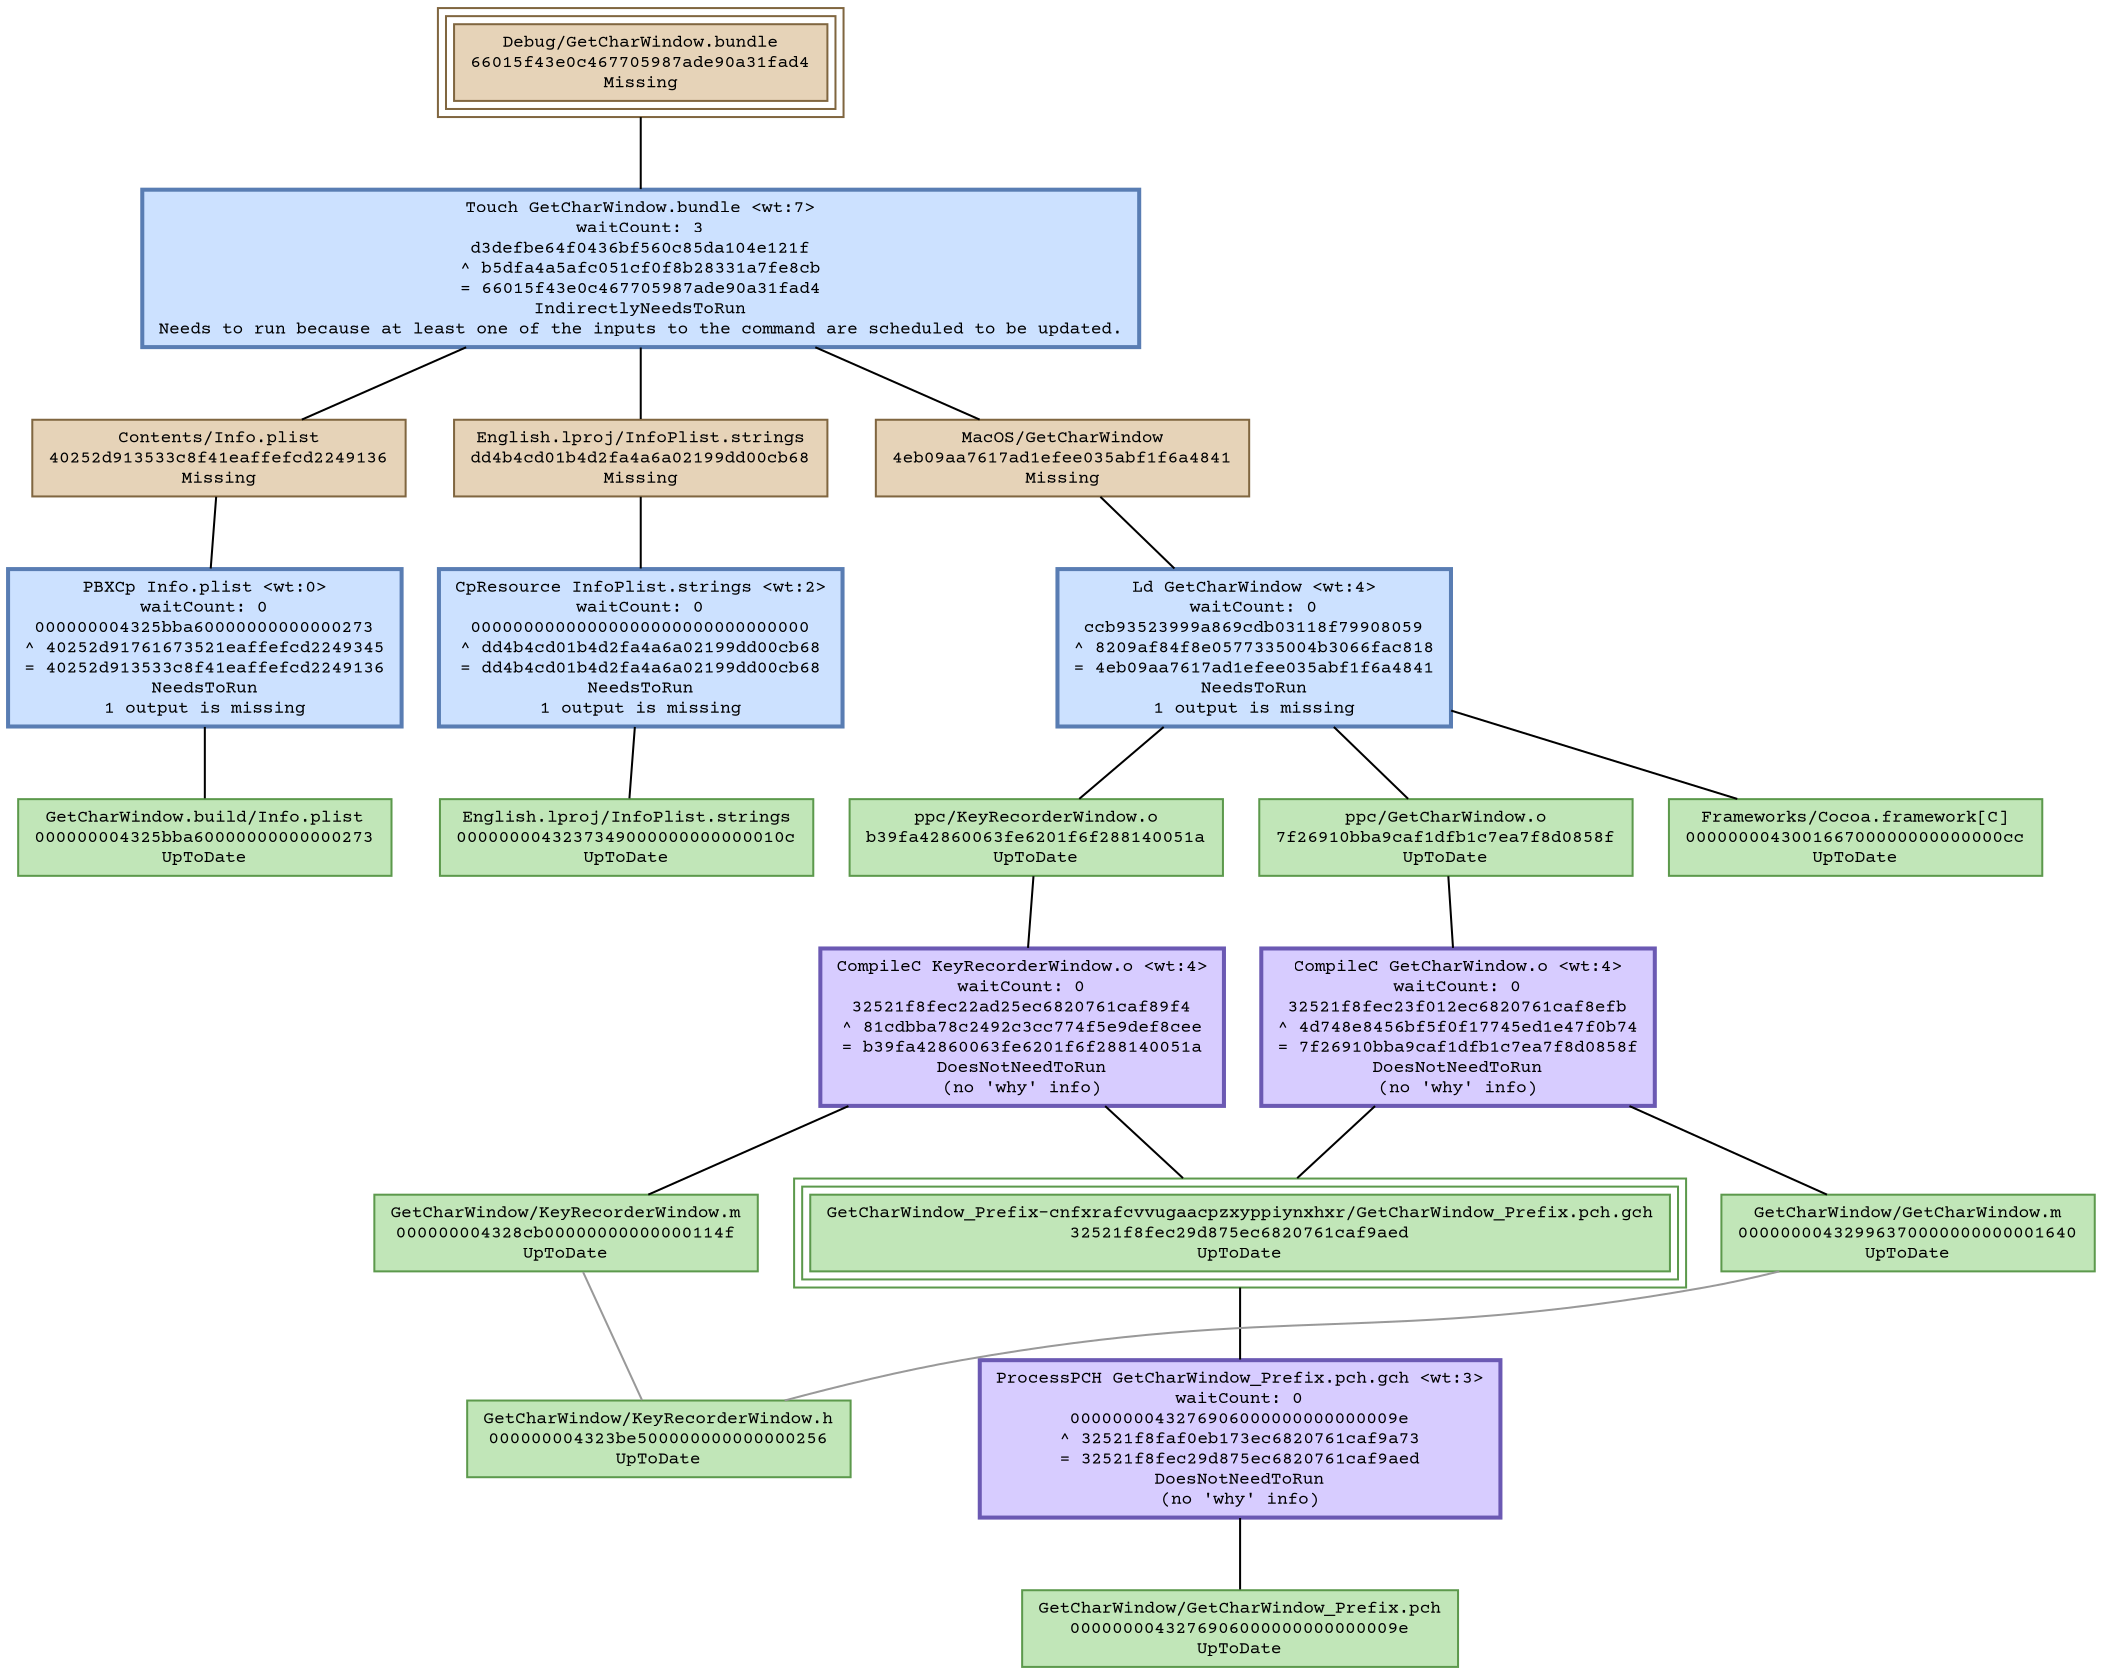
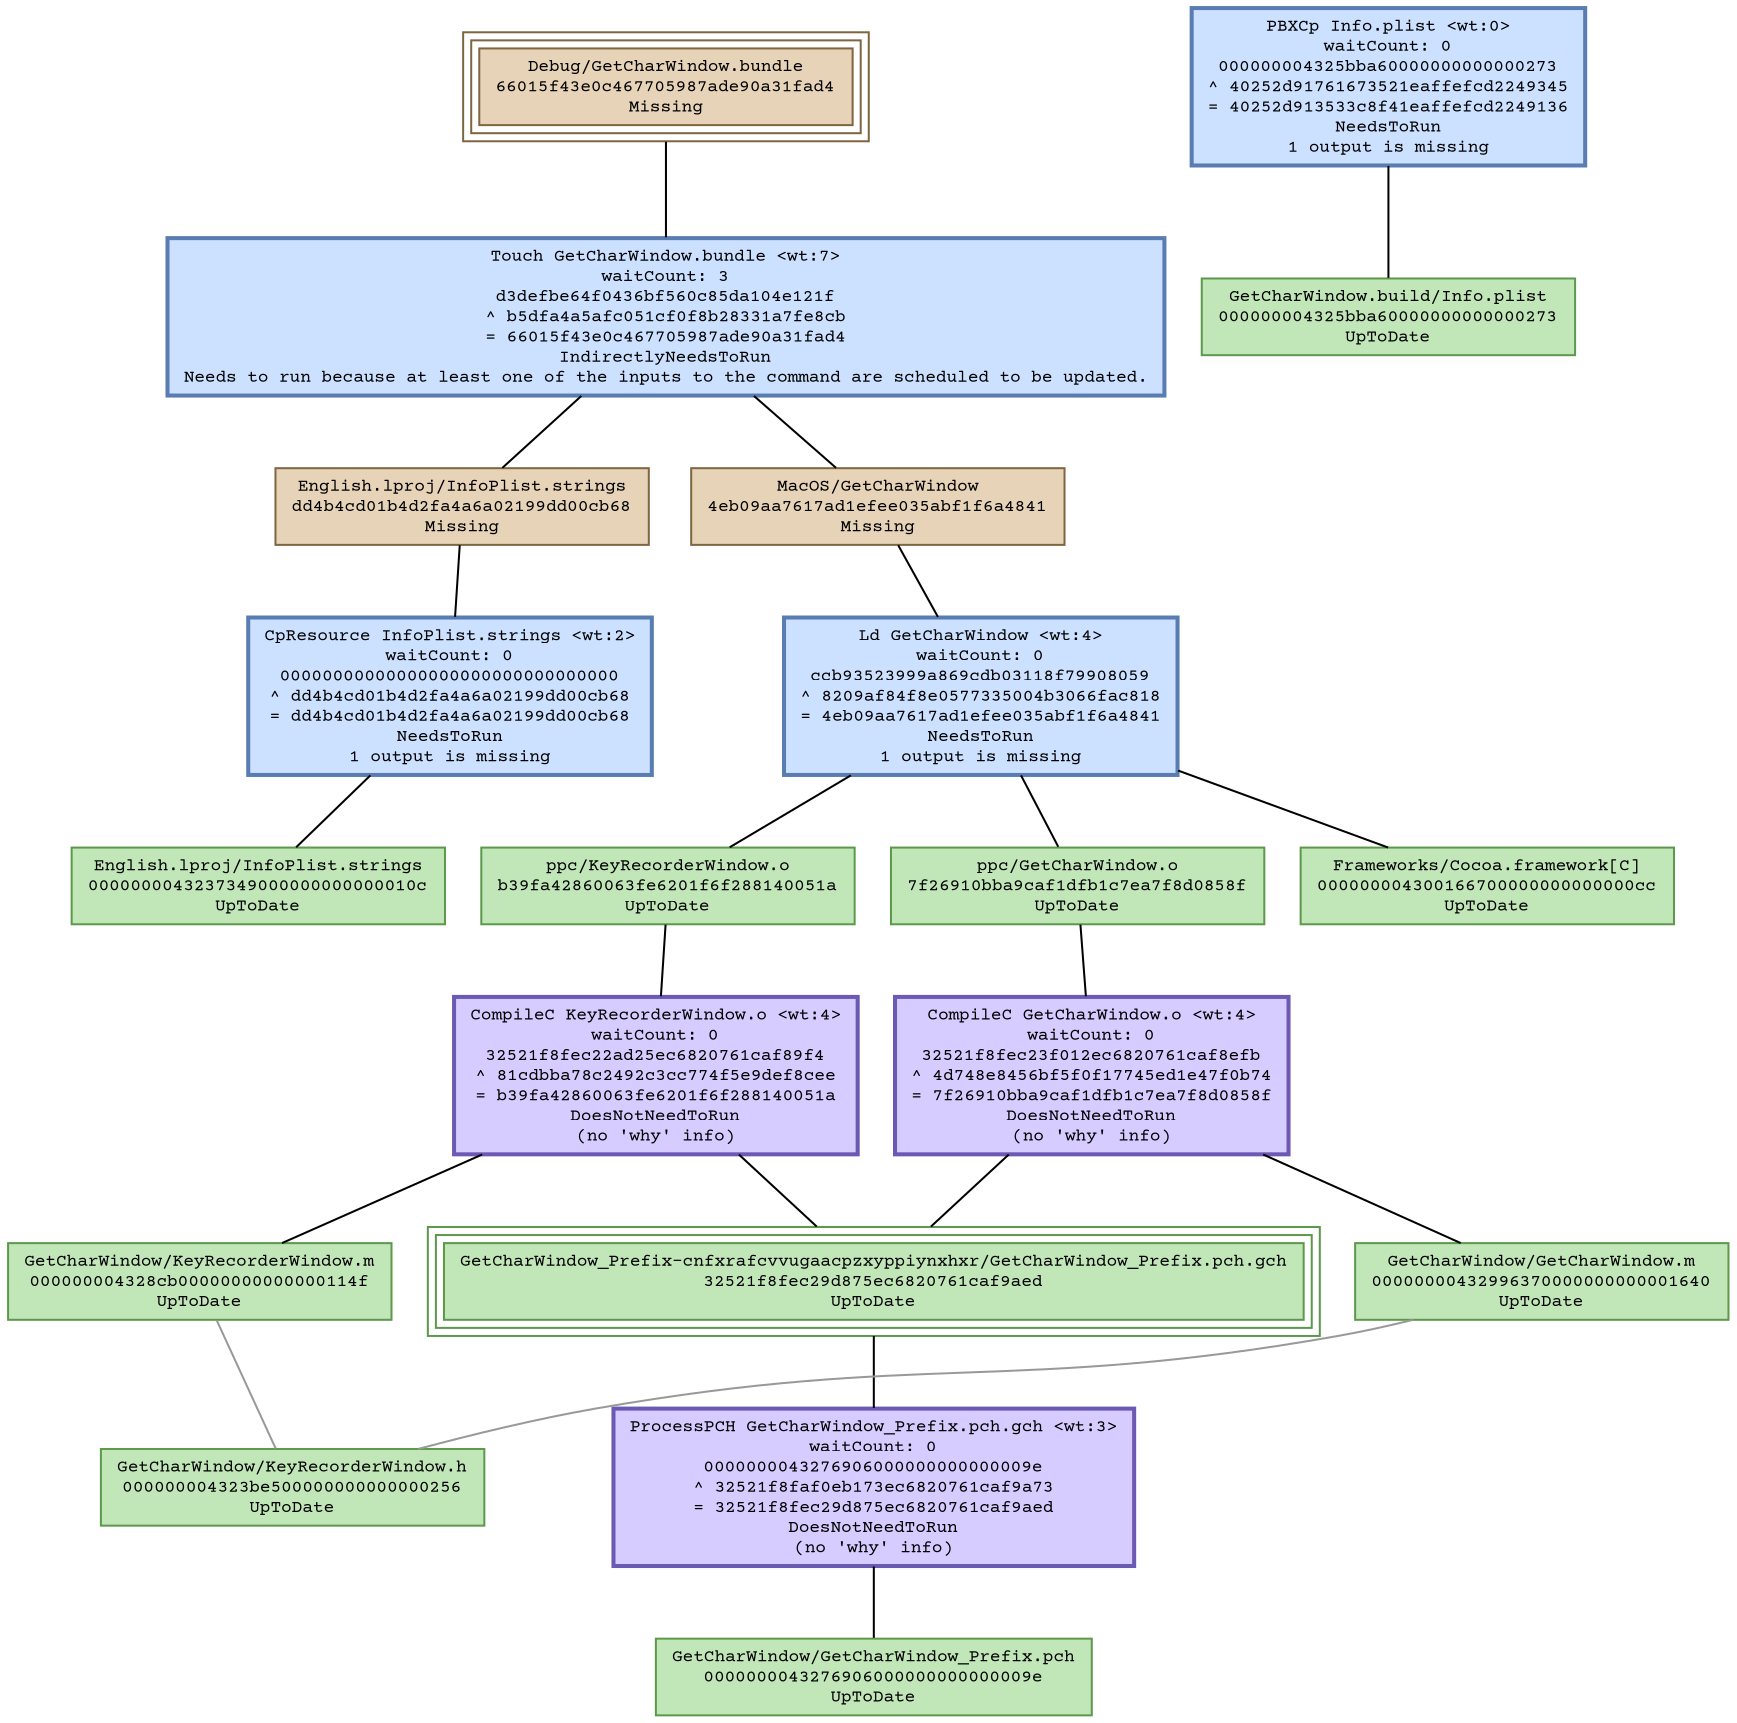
node "Contents/Info.plist 40252d913533c8f41eaffefcd2249136 Missing": removed
